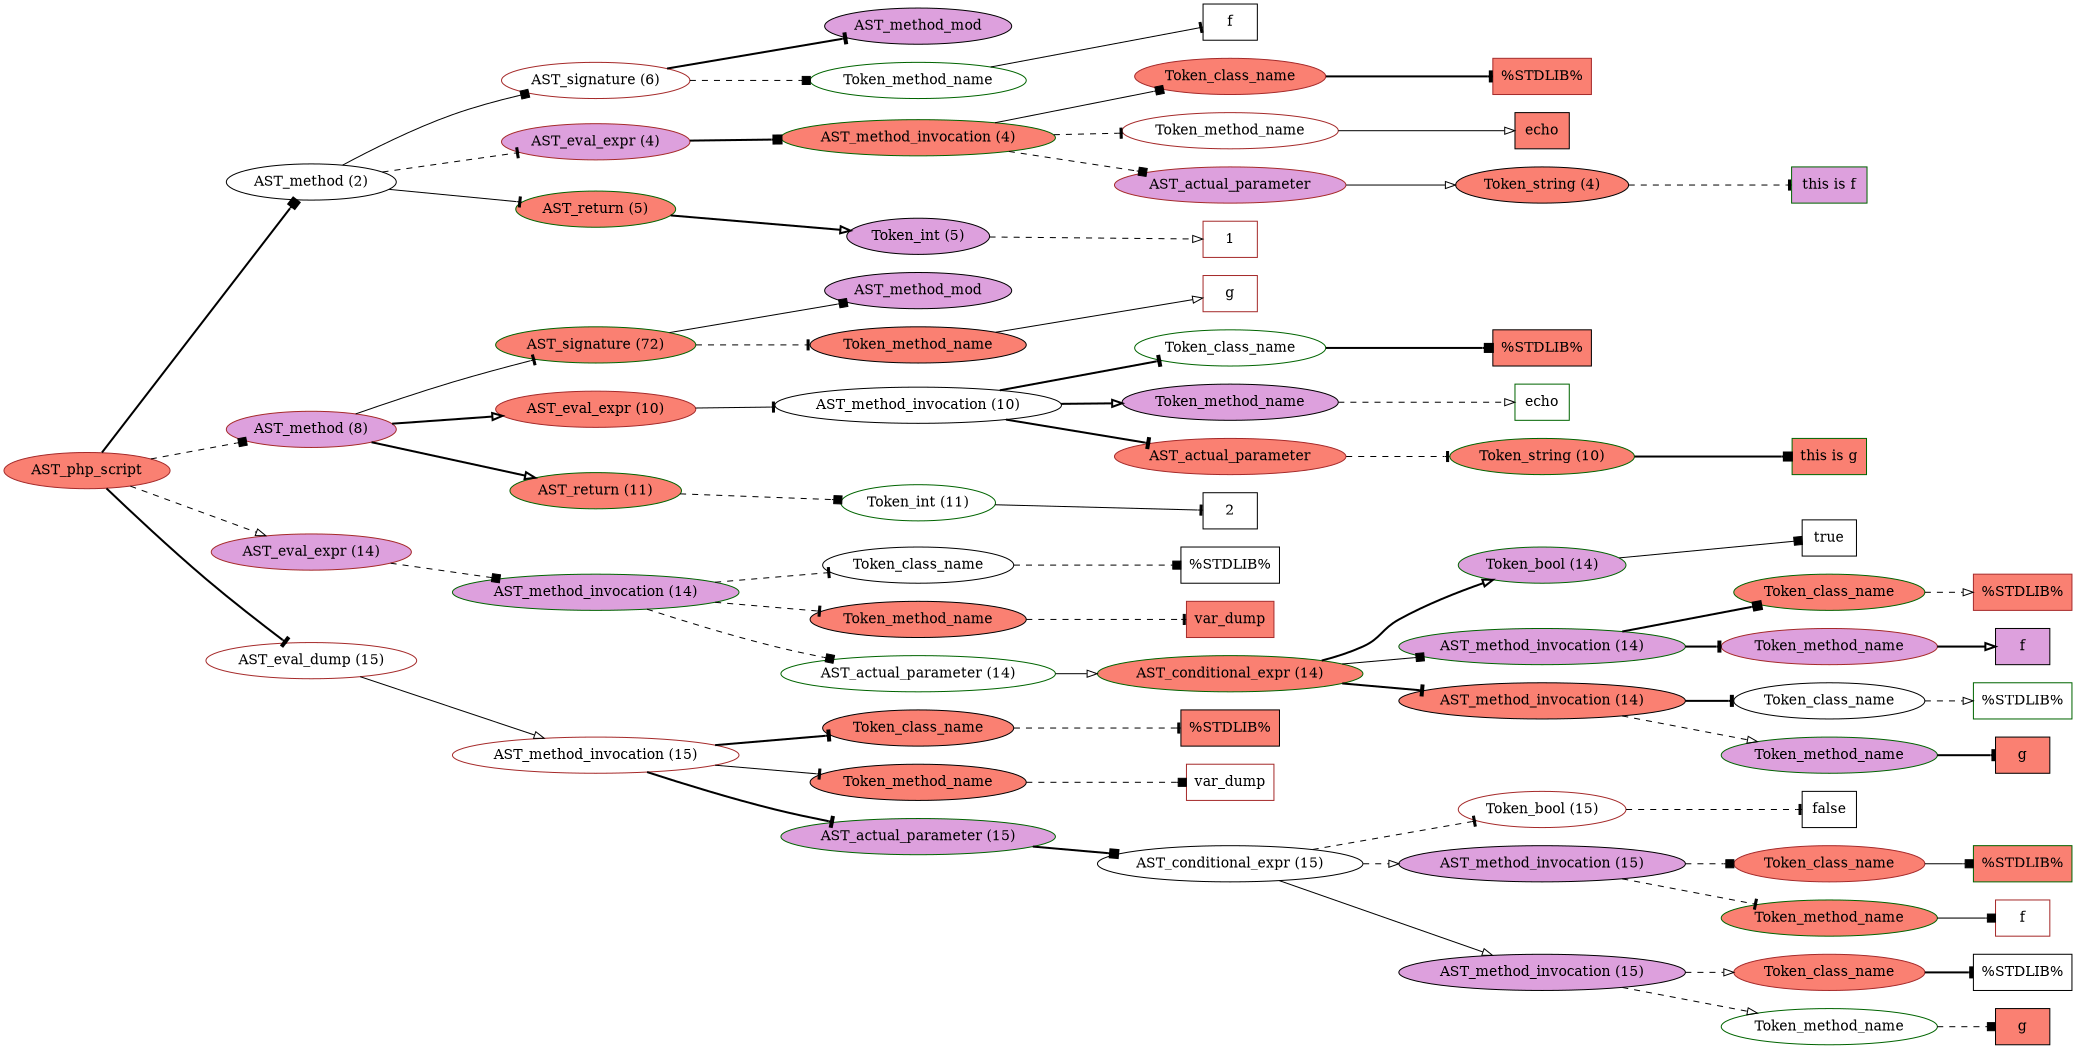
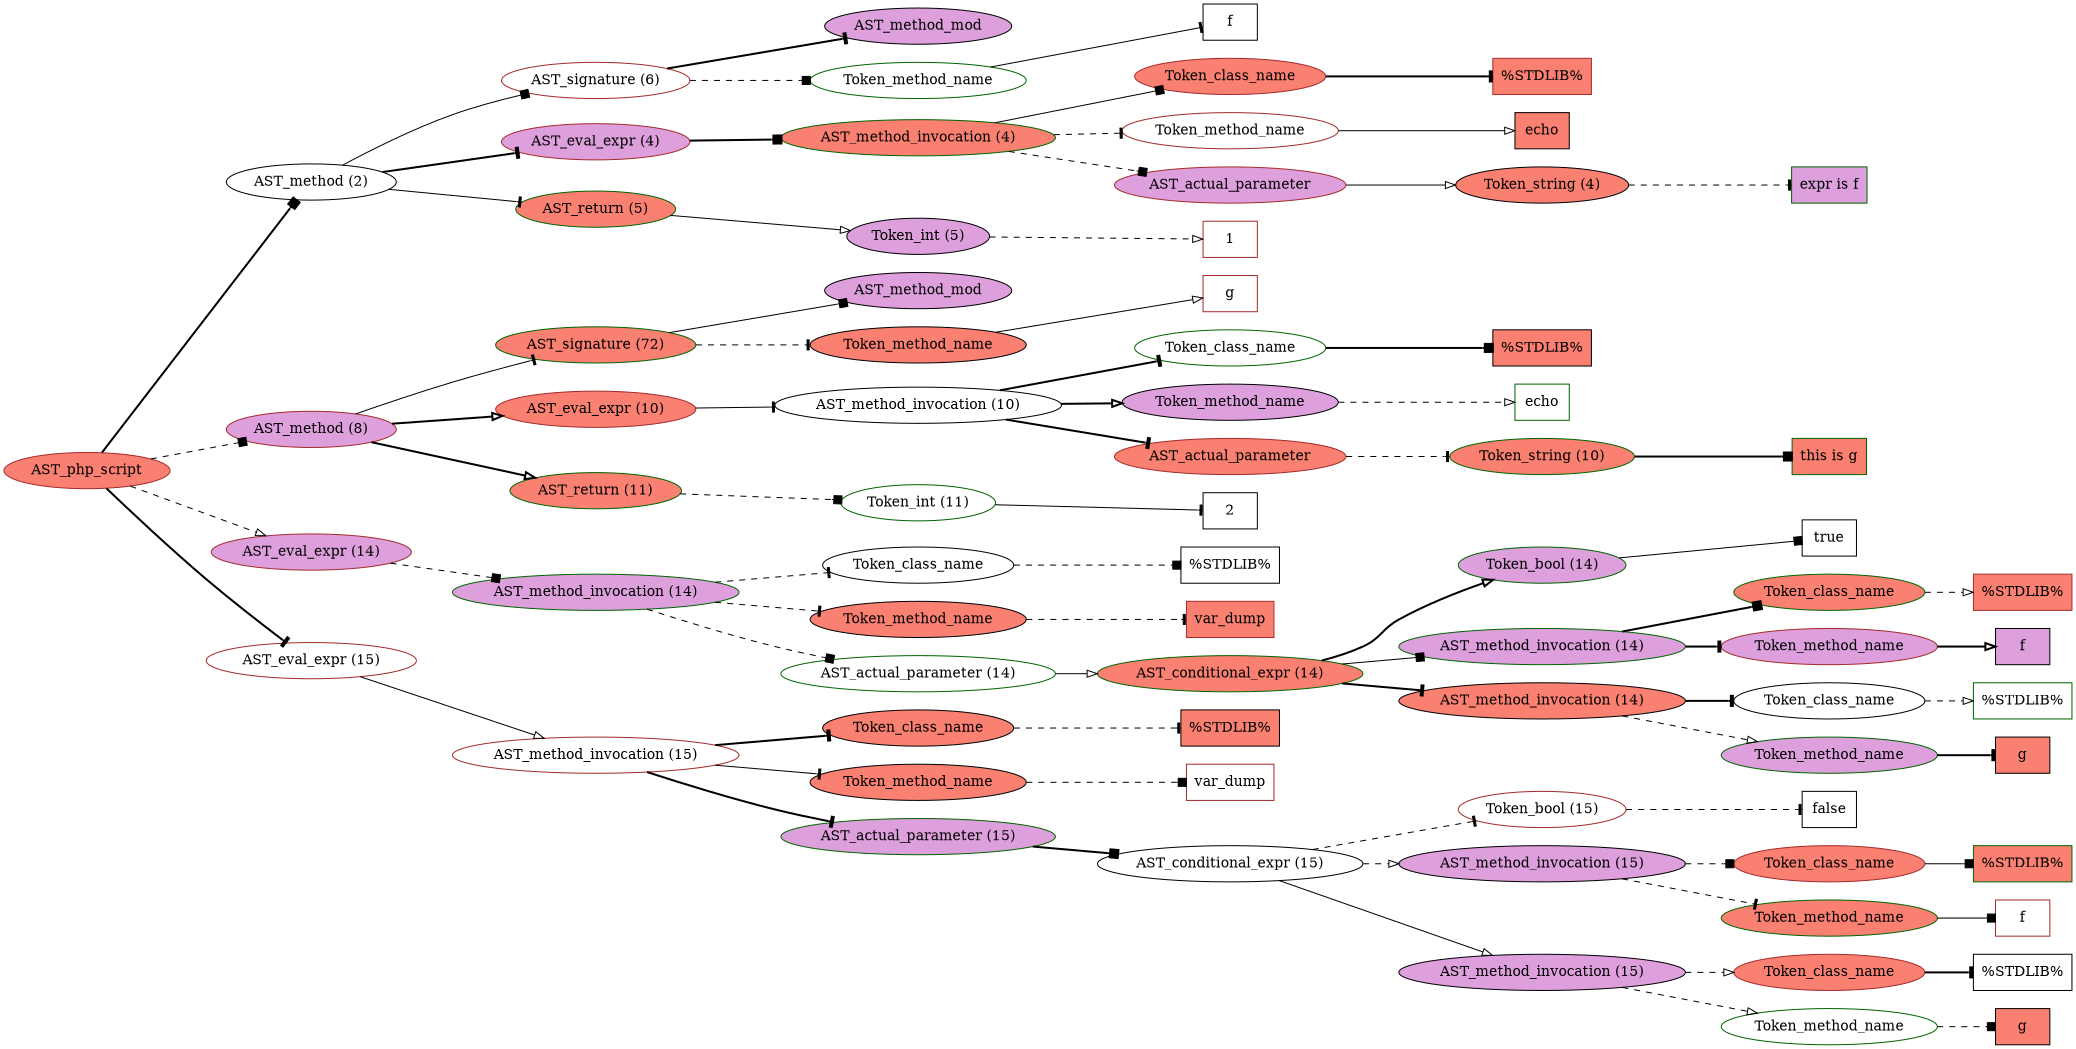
edge "AST_method (2)" -> "AST_eval_expr (4)": style dashed -> bold
node "this is f": label "this is f" -> "expr is f"
edge "AST_return (5)" -> "Token_int (5)": style bold -> solid
node "AST_eval_dump (15)": label "AST_eval_dump (15)" -> "AST_eval_expr (15)"
